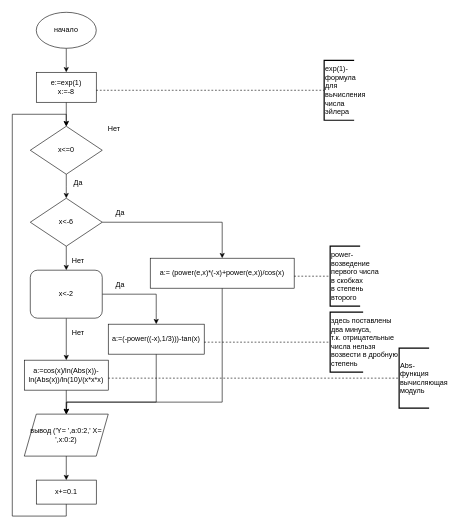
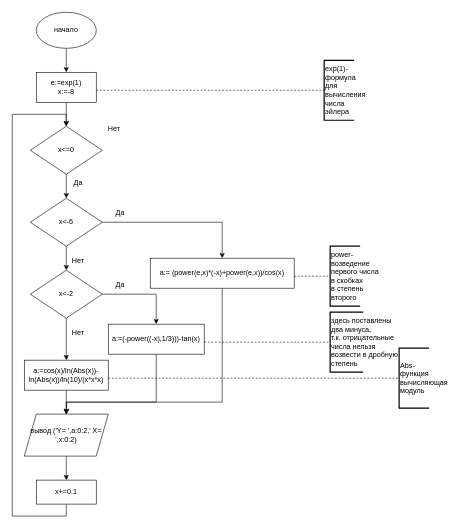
node "x<-2": shape rounded rectangle -> diamond
